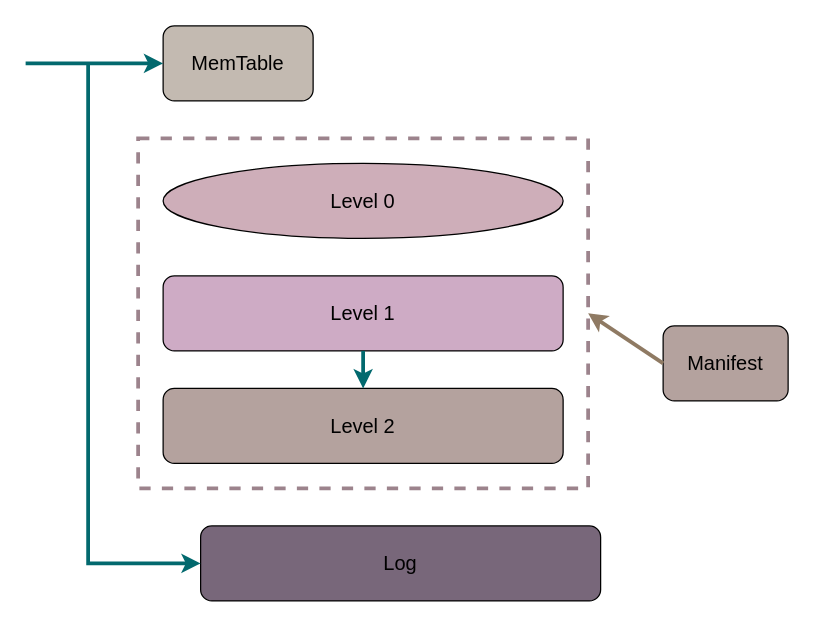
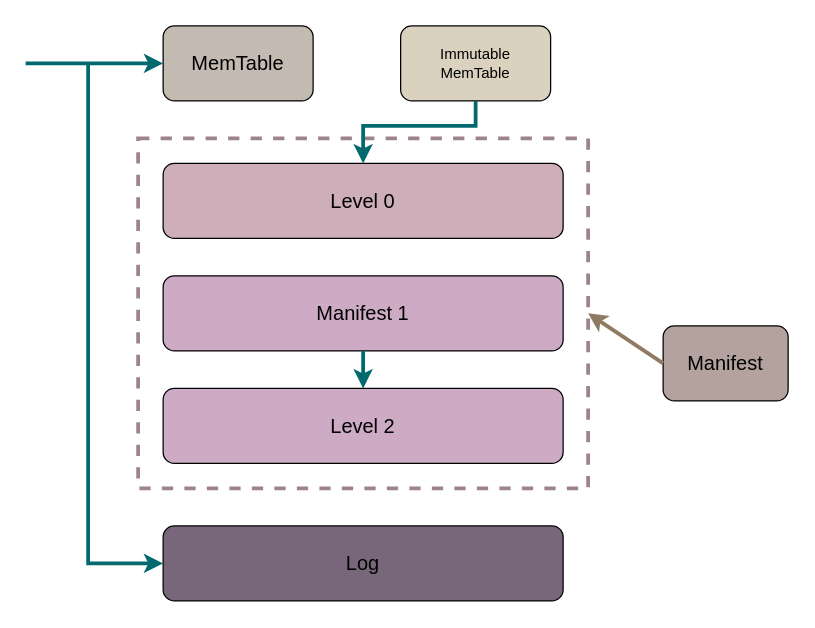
node "Immutable MemTable": added
edge "Immutable MemTable" -> "Level 0": added
node "Level 0": shape ellipse -> rounded rectangle
node "Level 1": label "Level 1" -> "Manifest 1"
node "Level 2": fillcolor #b4a29e -> #ceabc5
node "Log": moved (401, 563) -> (363, 563)
